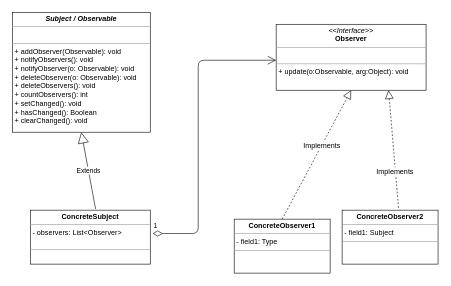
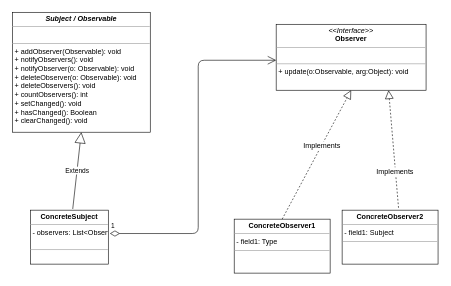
node "ConcreteSubject - observers: List<Observer>": size 120x54 -> 78x54
